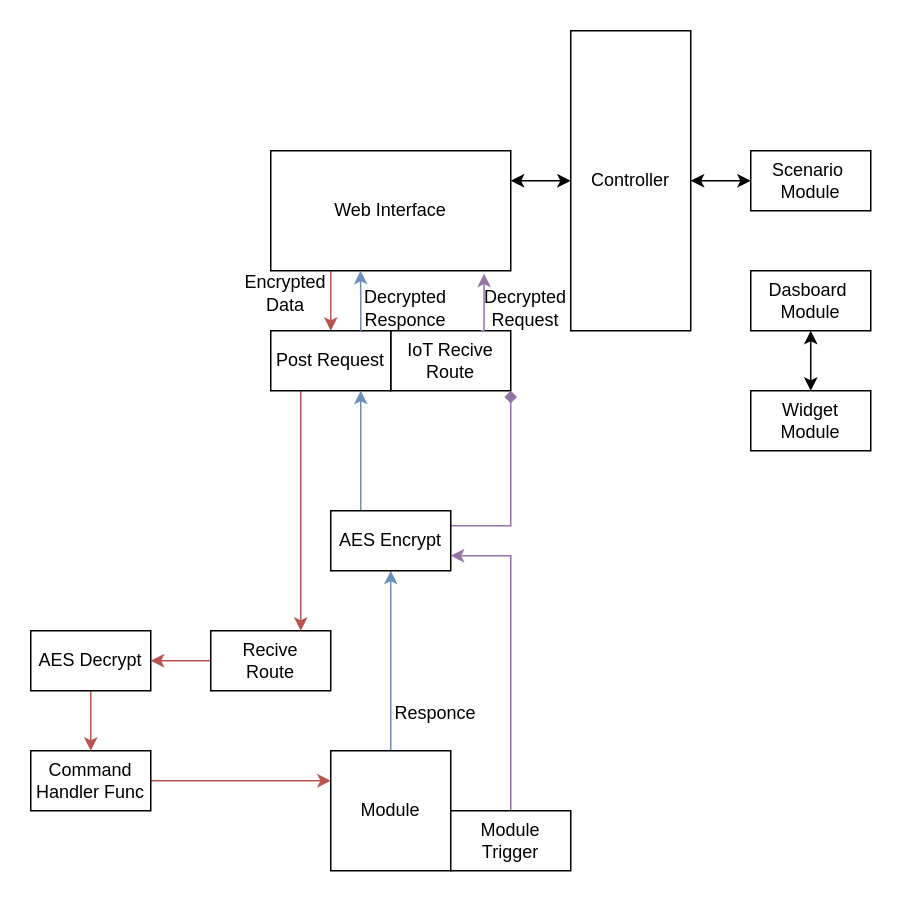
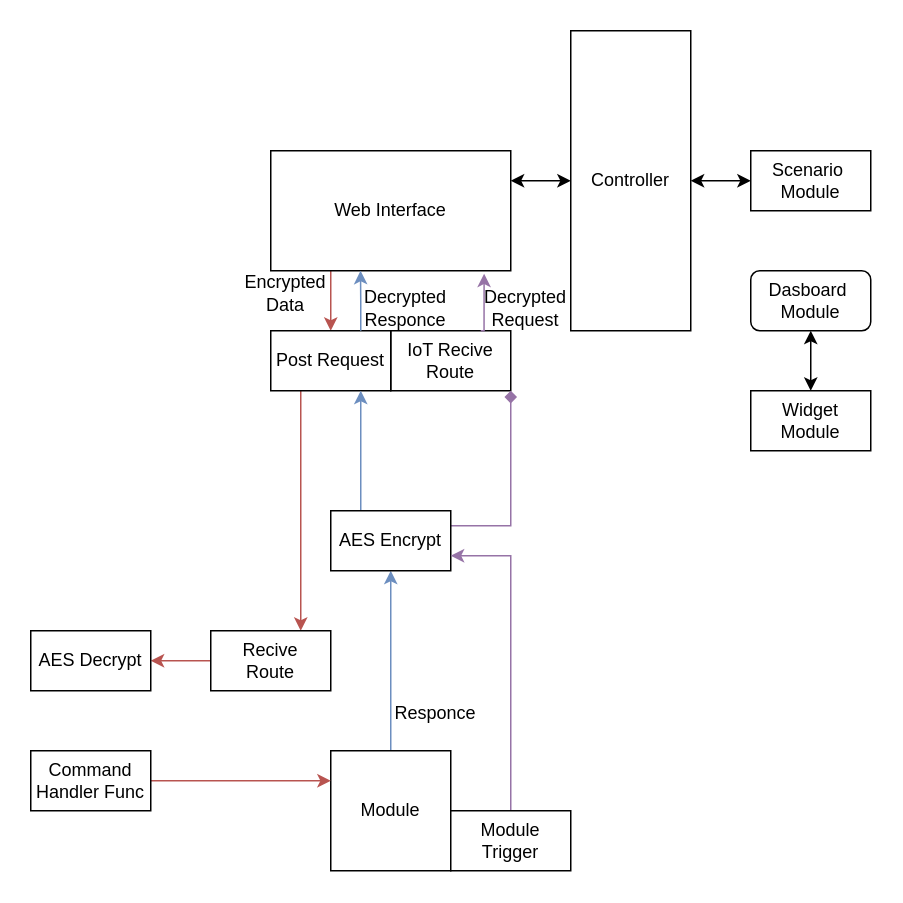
node "Dasboard Module": shape rectangle -> rounded rectangle
edge "AES Decrypt" -> "Command Handler Func": removed
